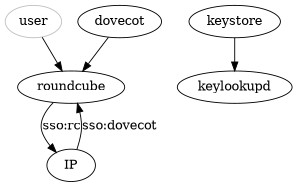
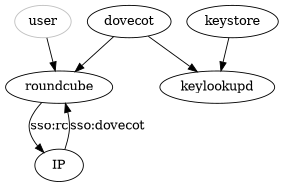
edge "dovecot" -> "keylookupd": added
